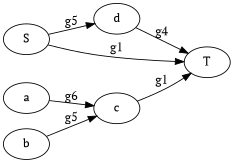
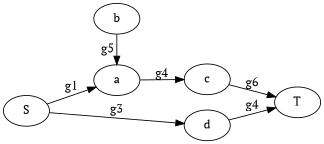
edge "S" -> "d": label "g5" -> "g3"
edge "S" -> "T": now "S" -> "a"
edge "c" -> "T": label "g1" -> "g6"
edge "a" -> "c": label "g6" -> "g4"
edge "b" -> "c": now "b" -> "a"
